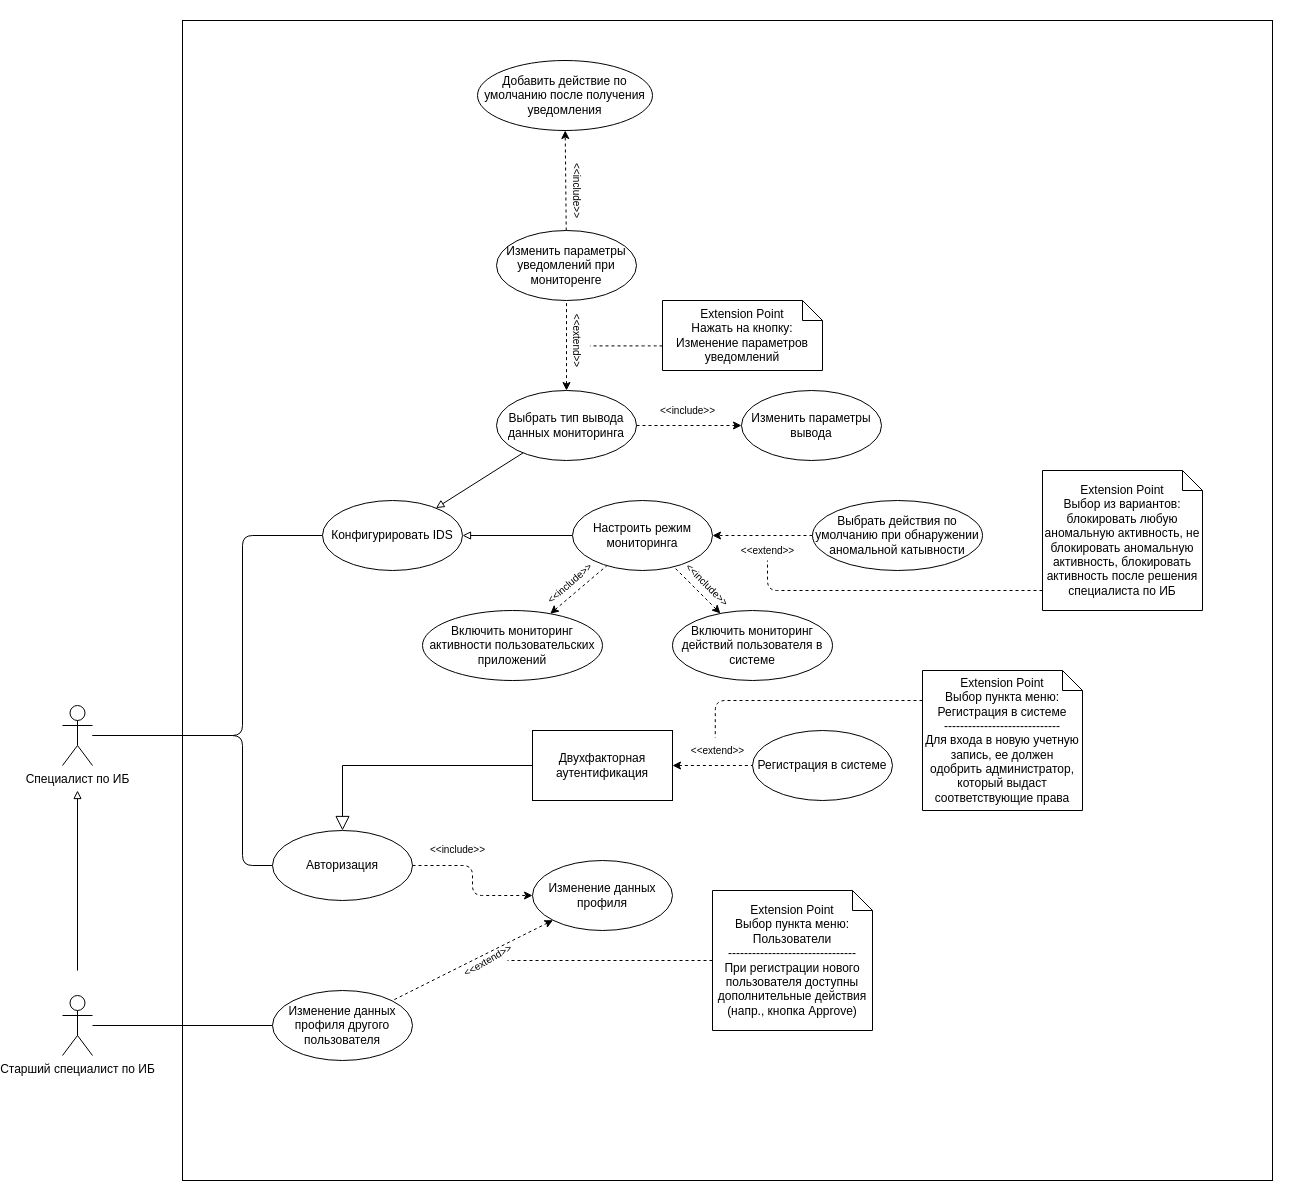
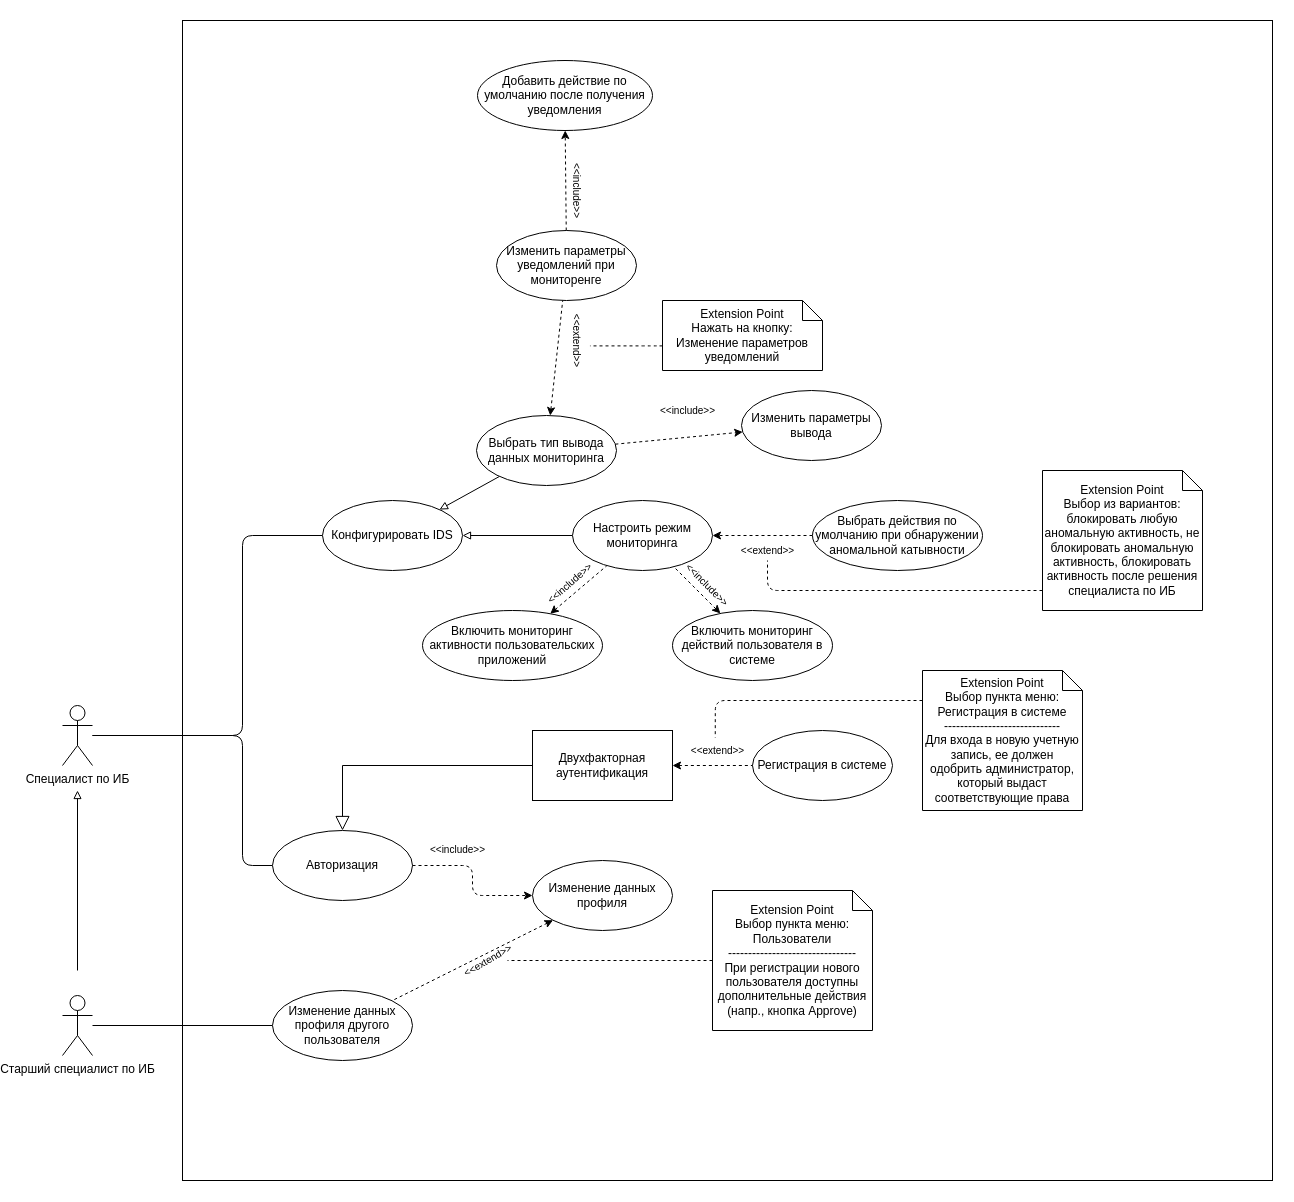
node "Выбрать тип вывода данных мониторинга": moved (567, 426) -> (547, 451)
